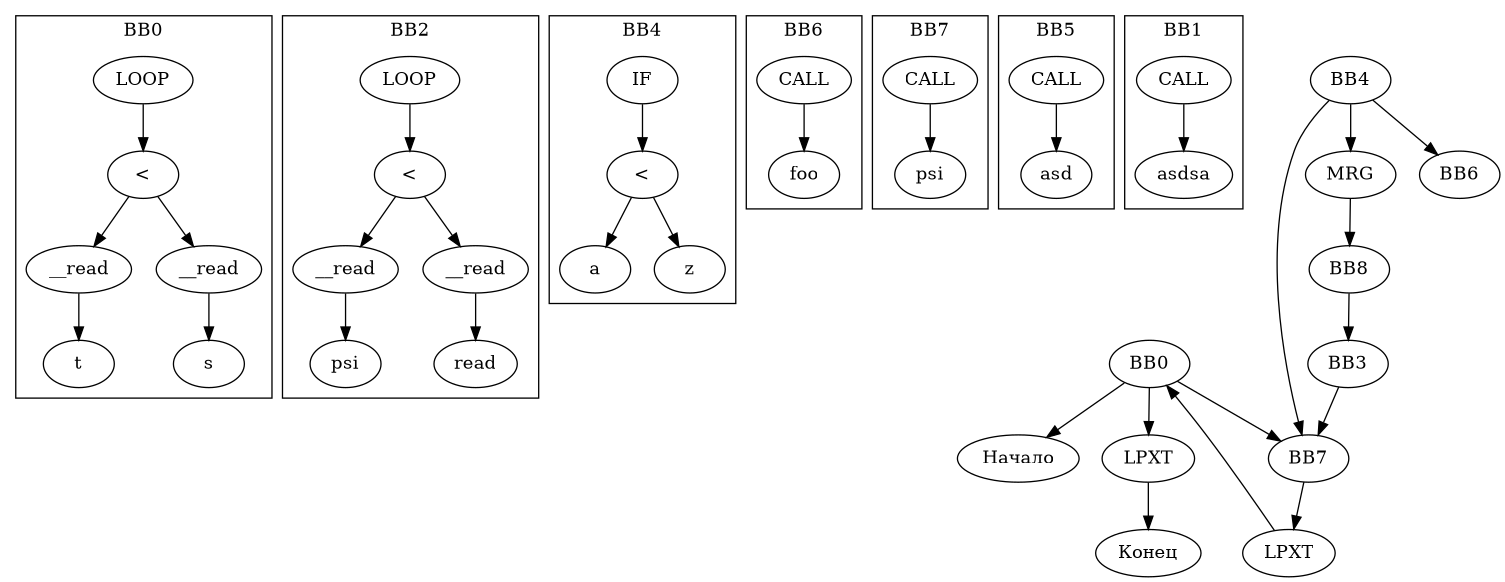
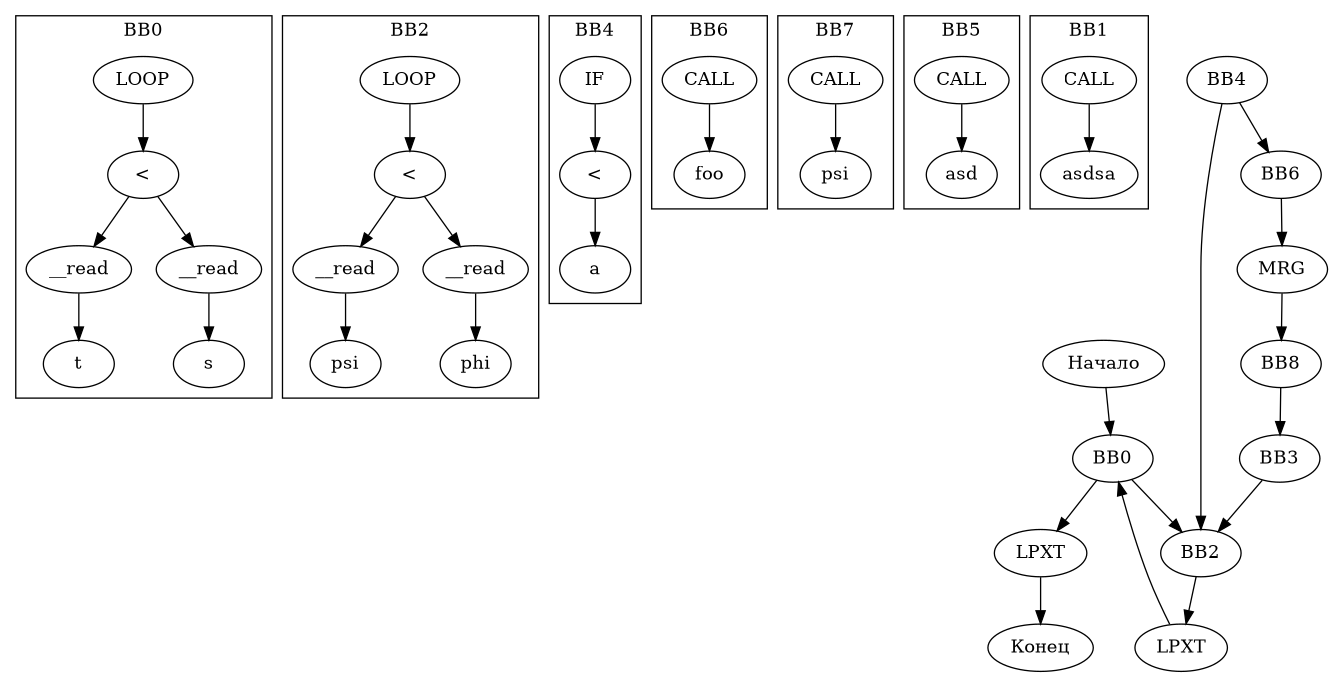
edge "BB4" -> "MRG": now "BB6" -> "MRG"
node "z": removed
node "read": label "read" -> "phi"
edge "BB0" -> "Начало": reversed
node "BB7": label "BB7" -> "BB2"
